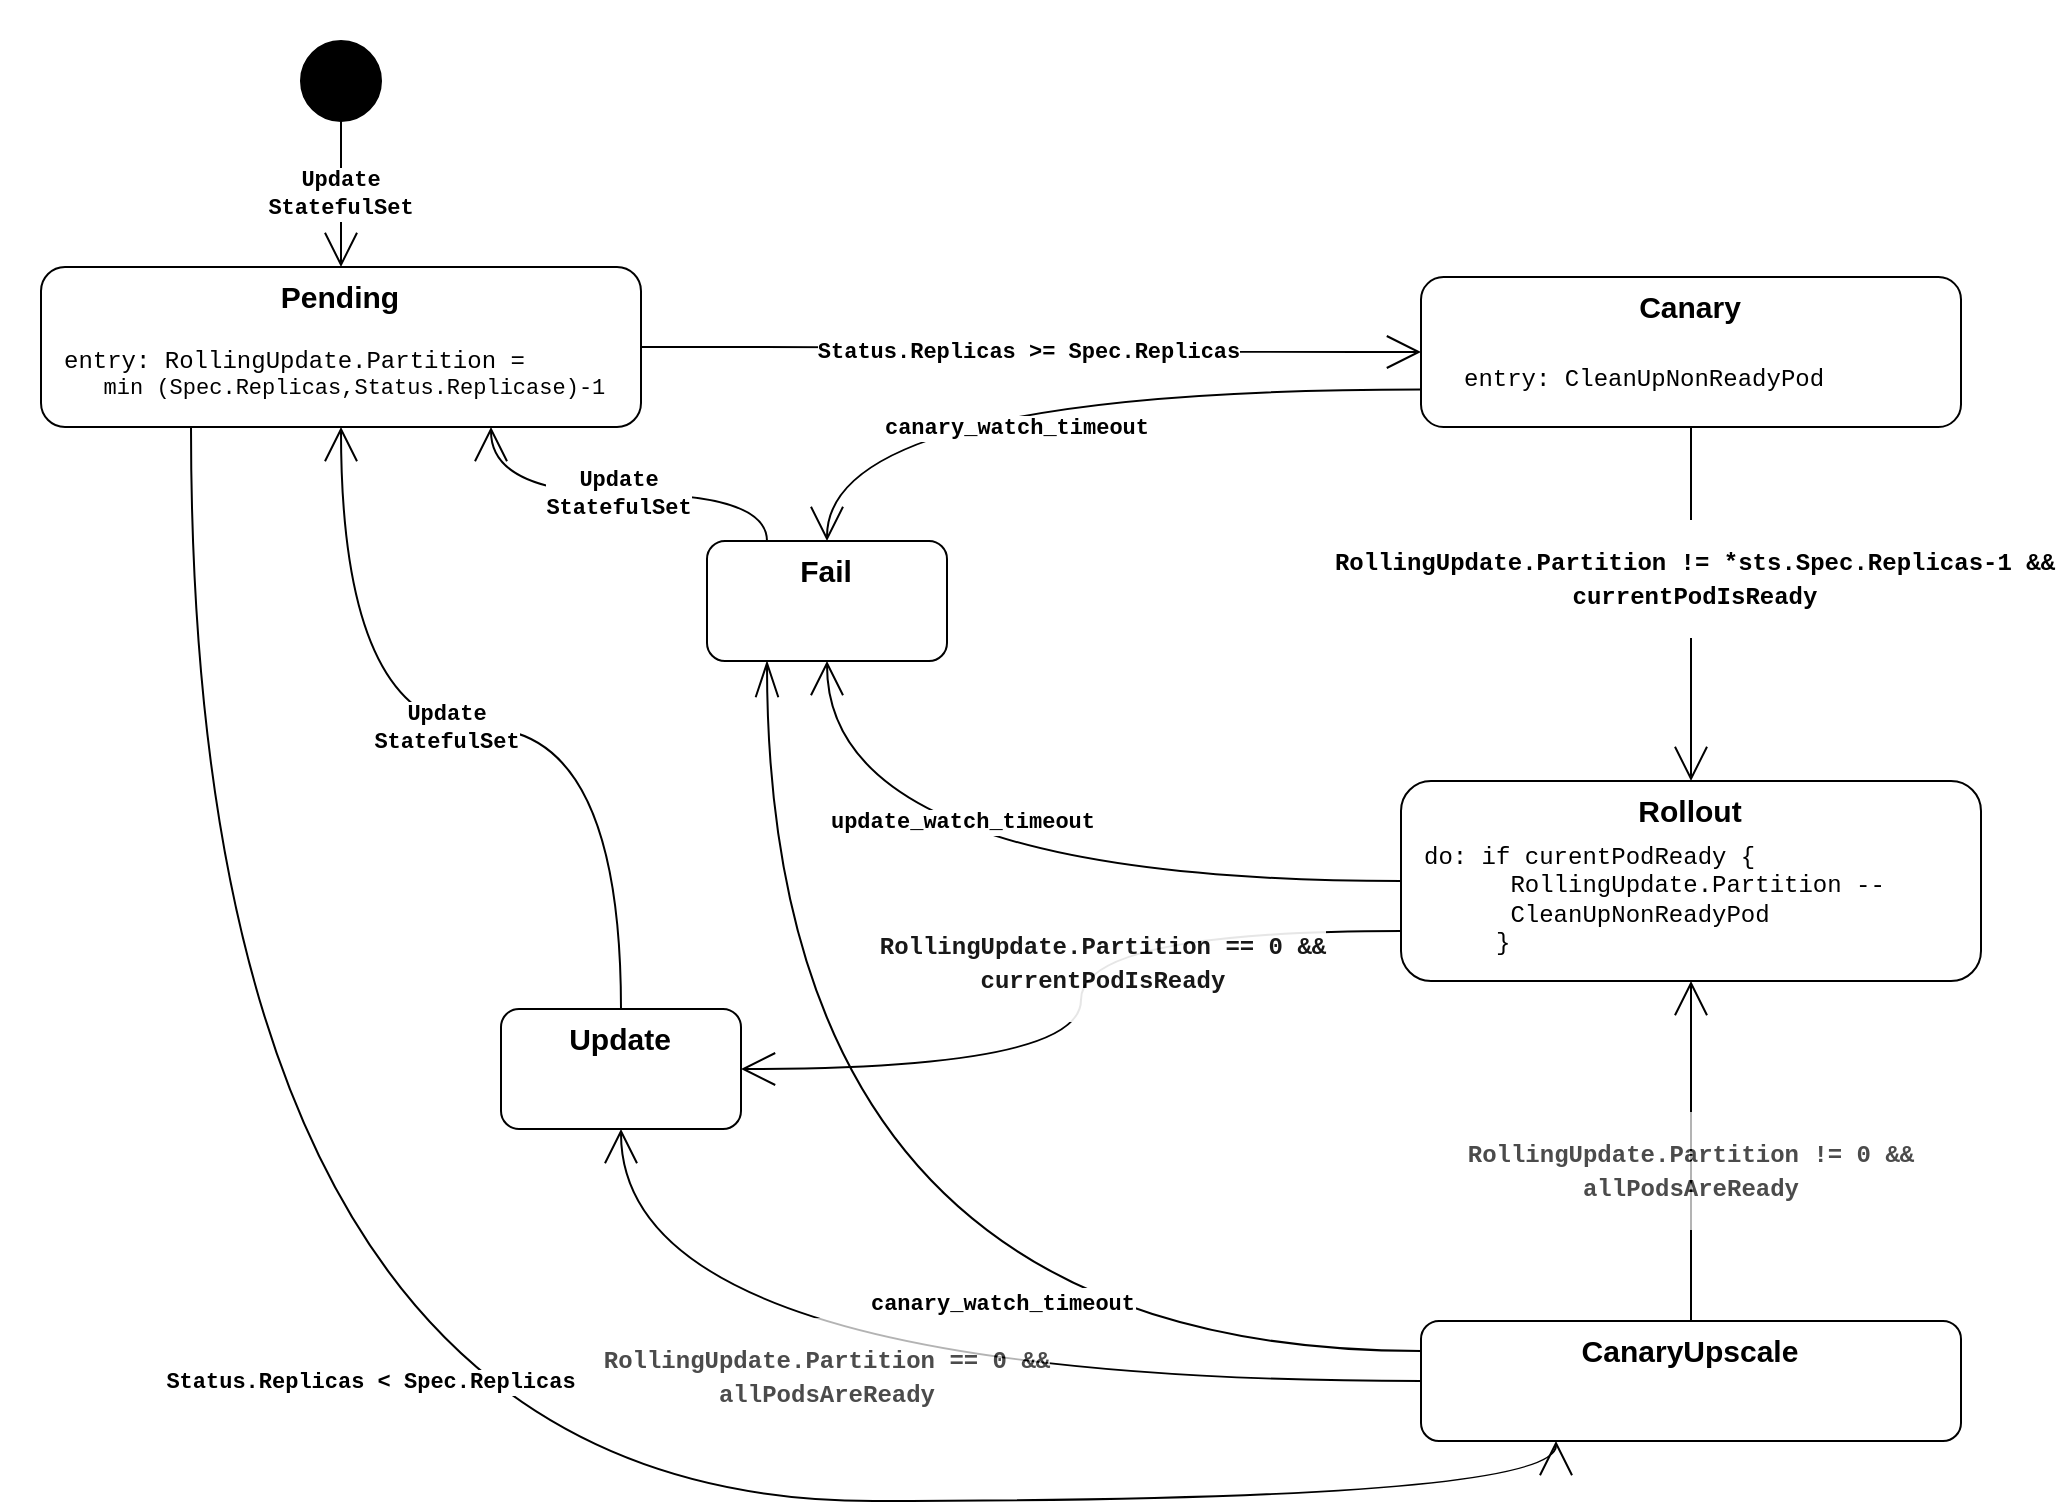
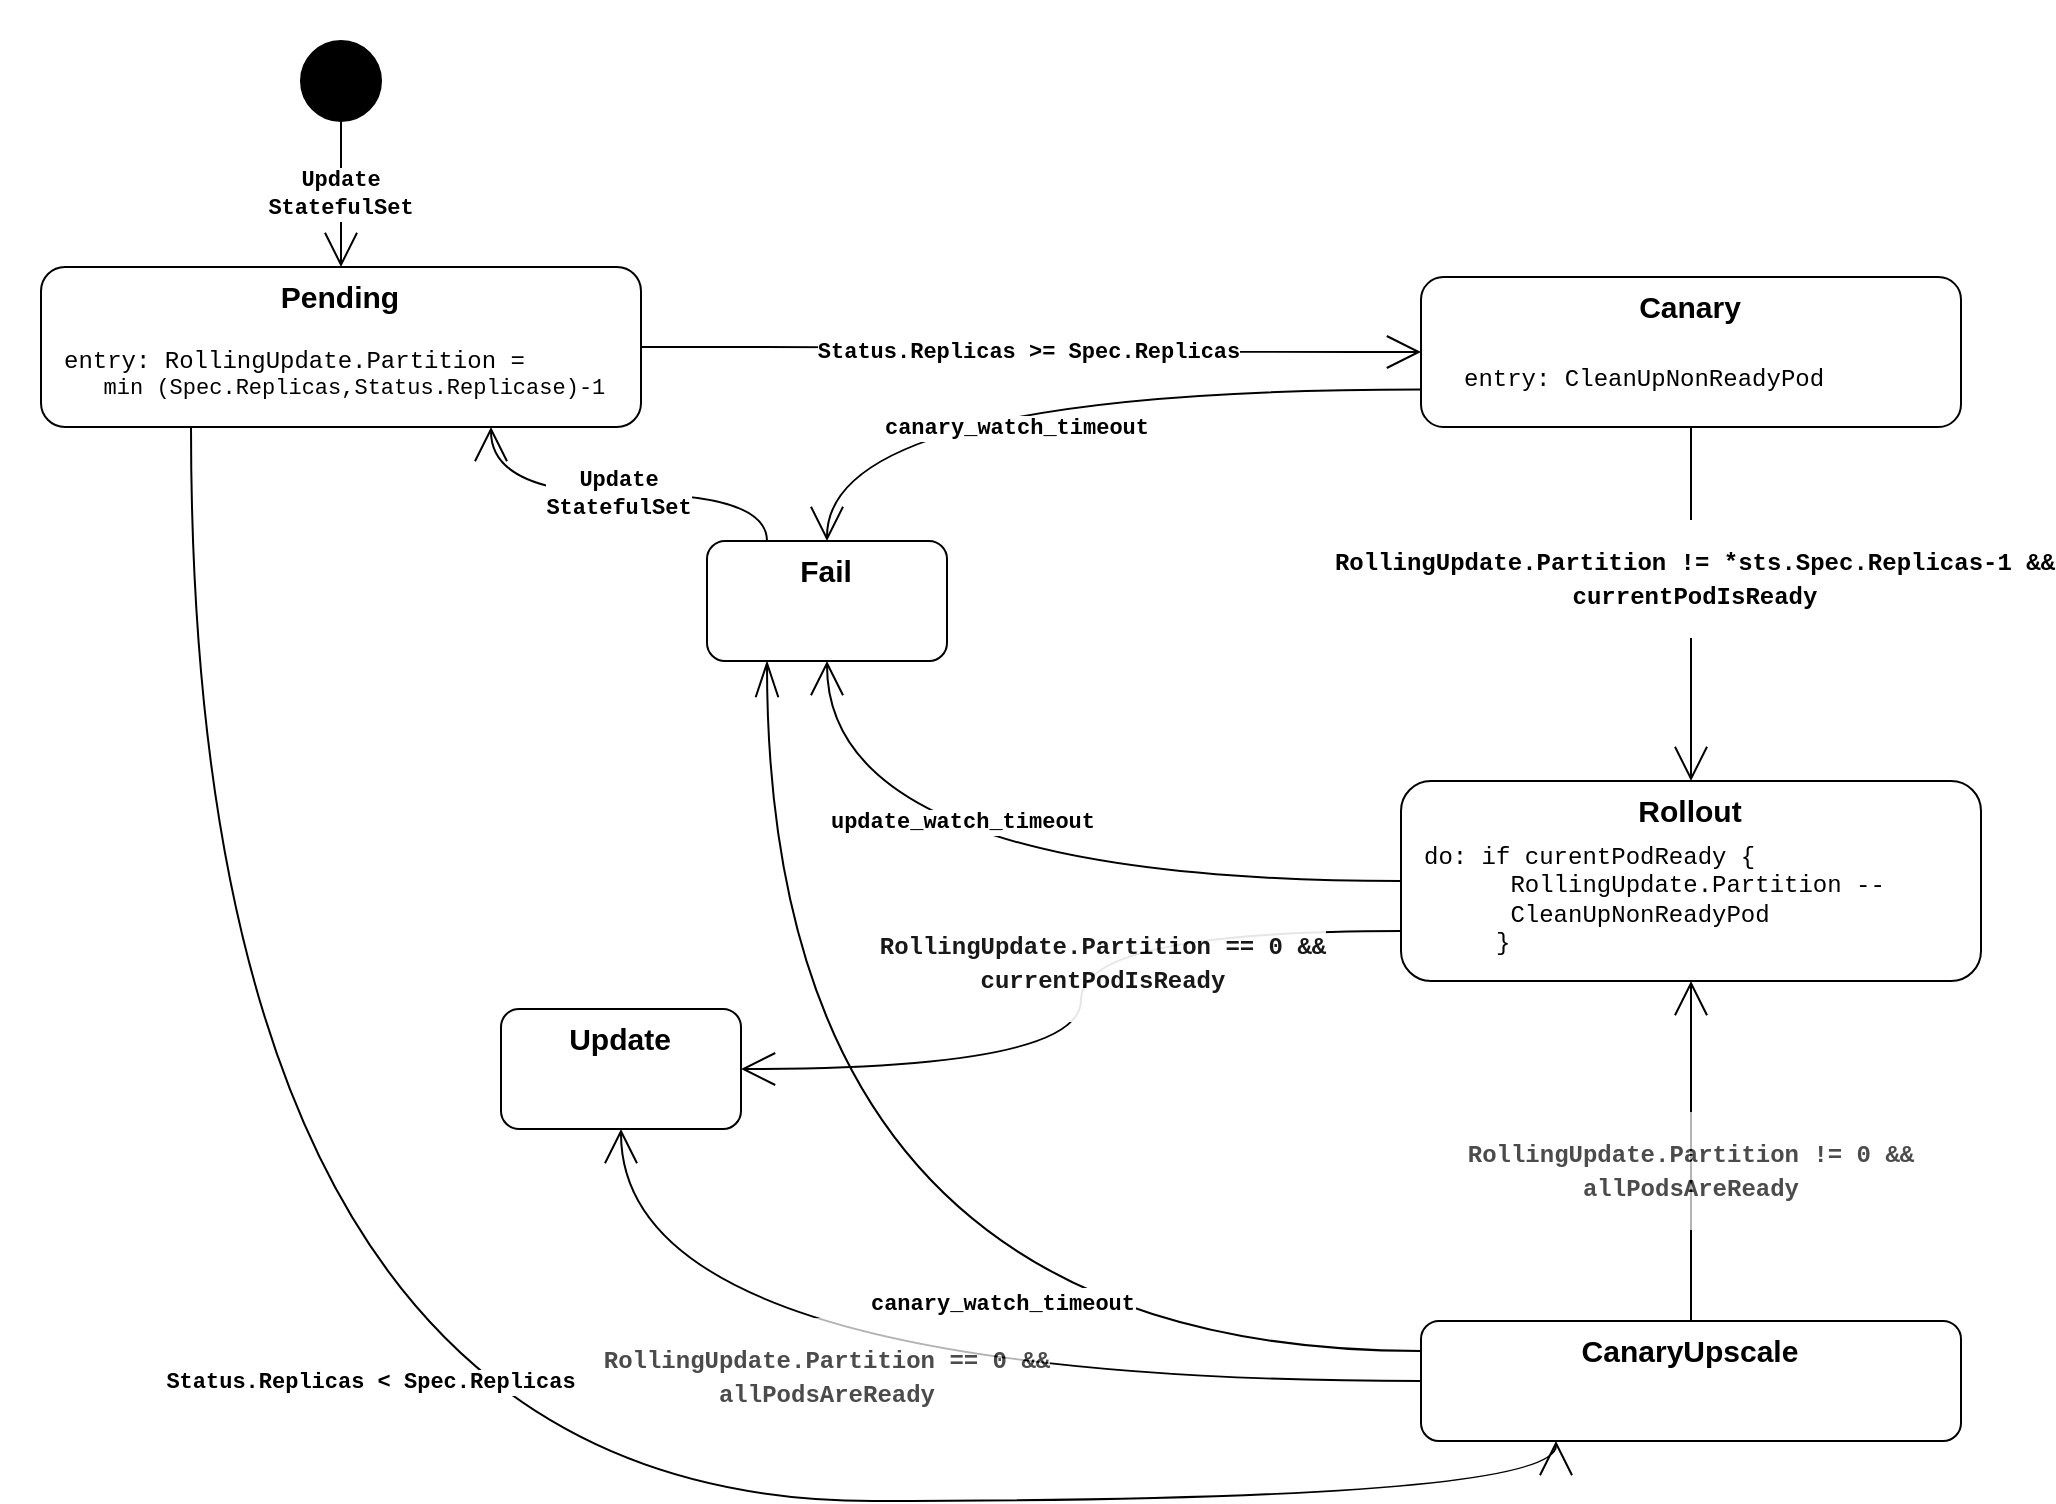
edge "Update" -> "Pending": removed, label "Update StatefulSet"
